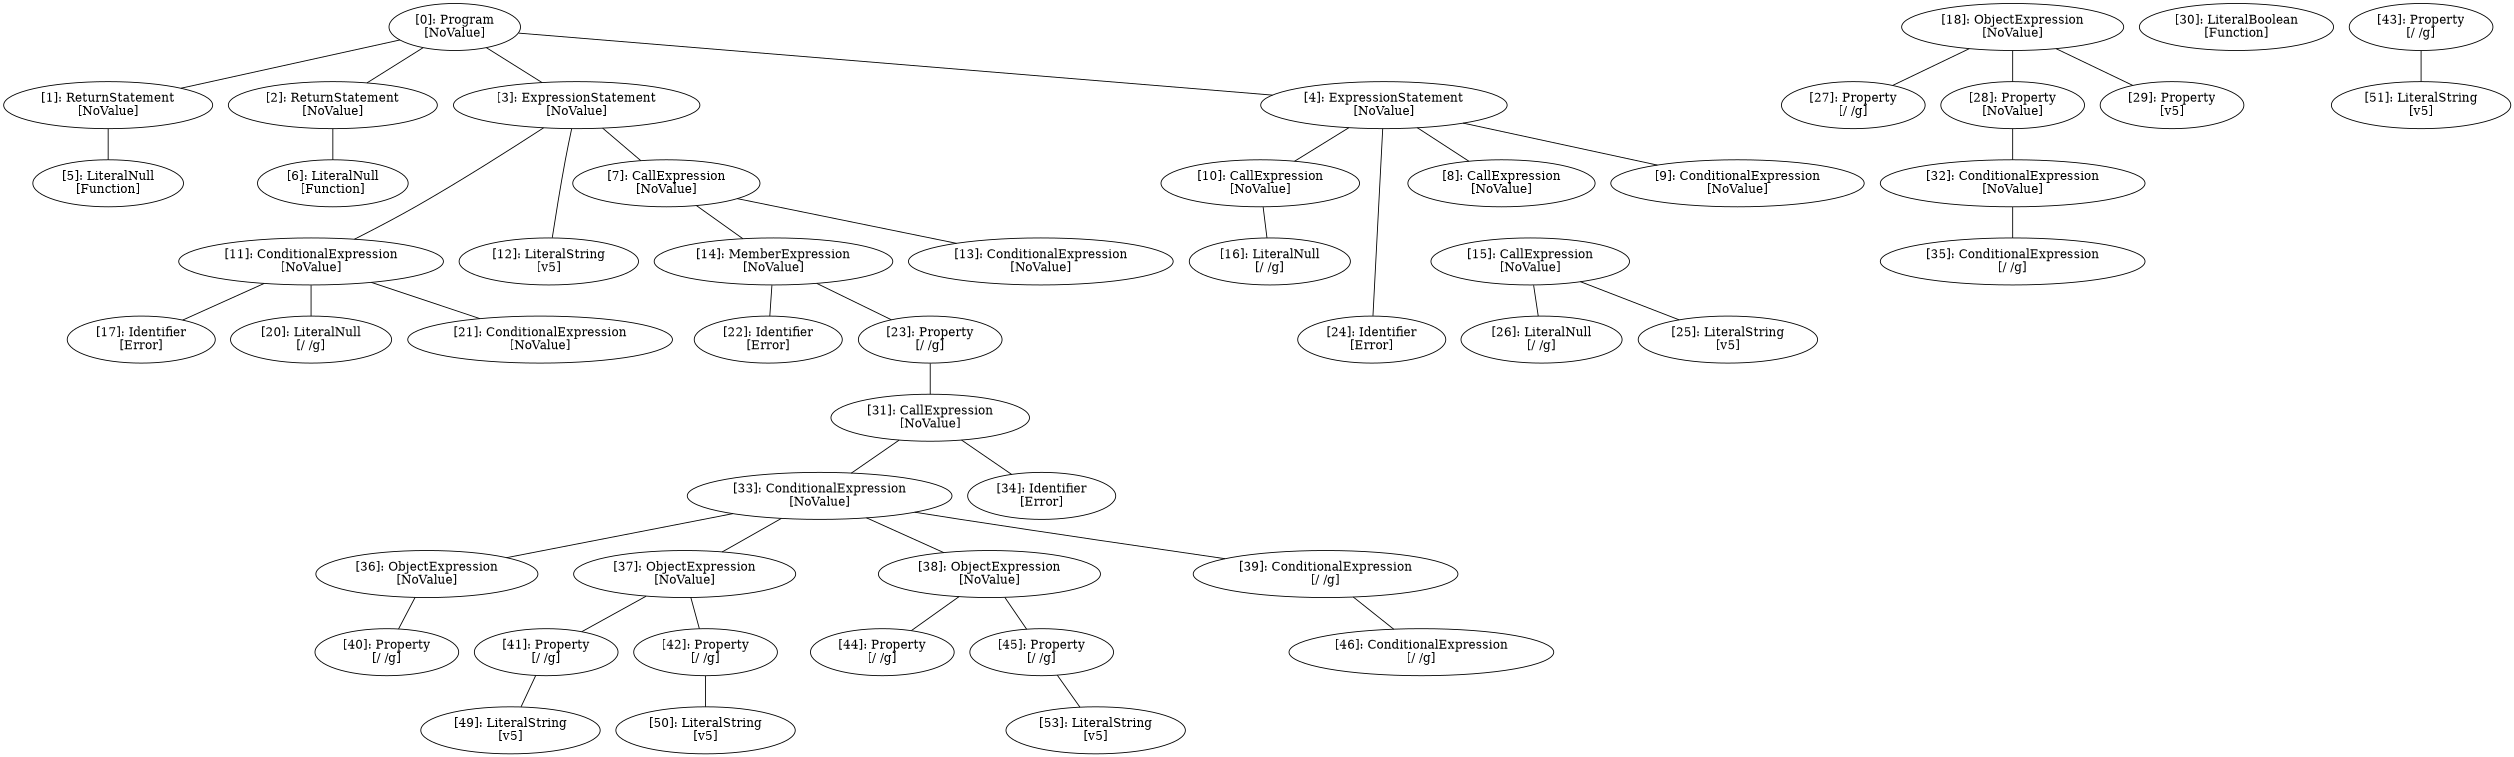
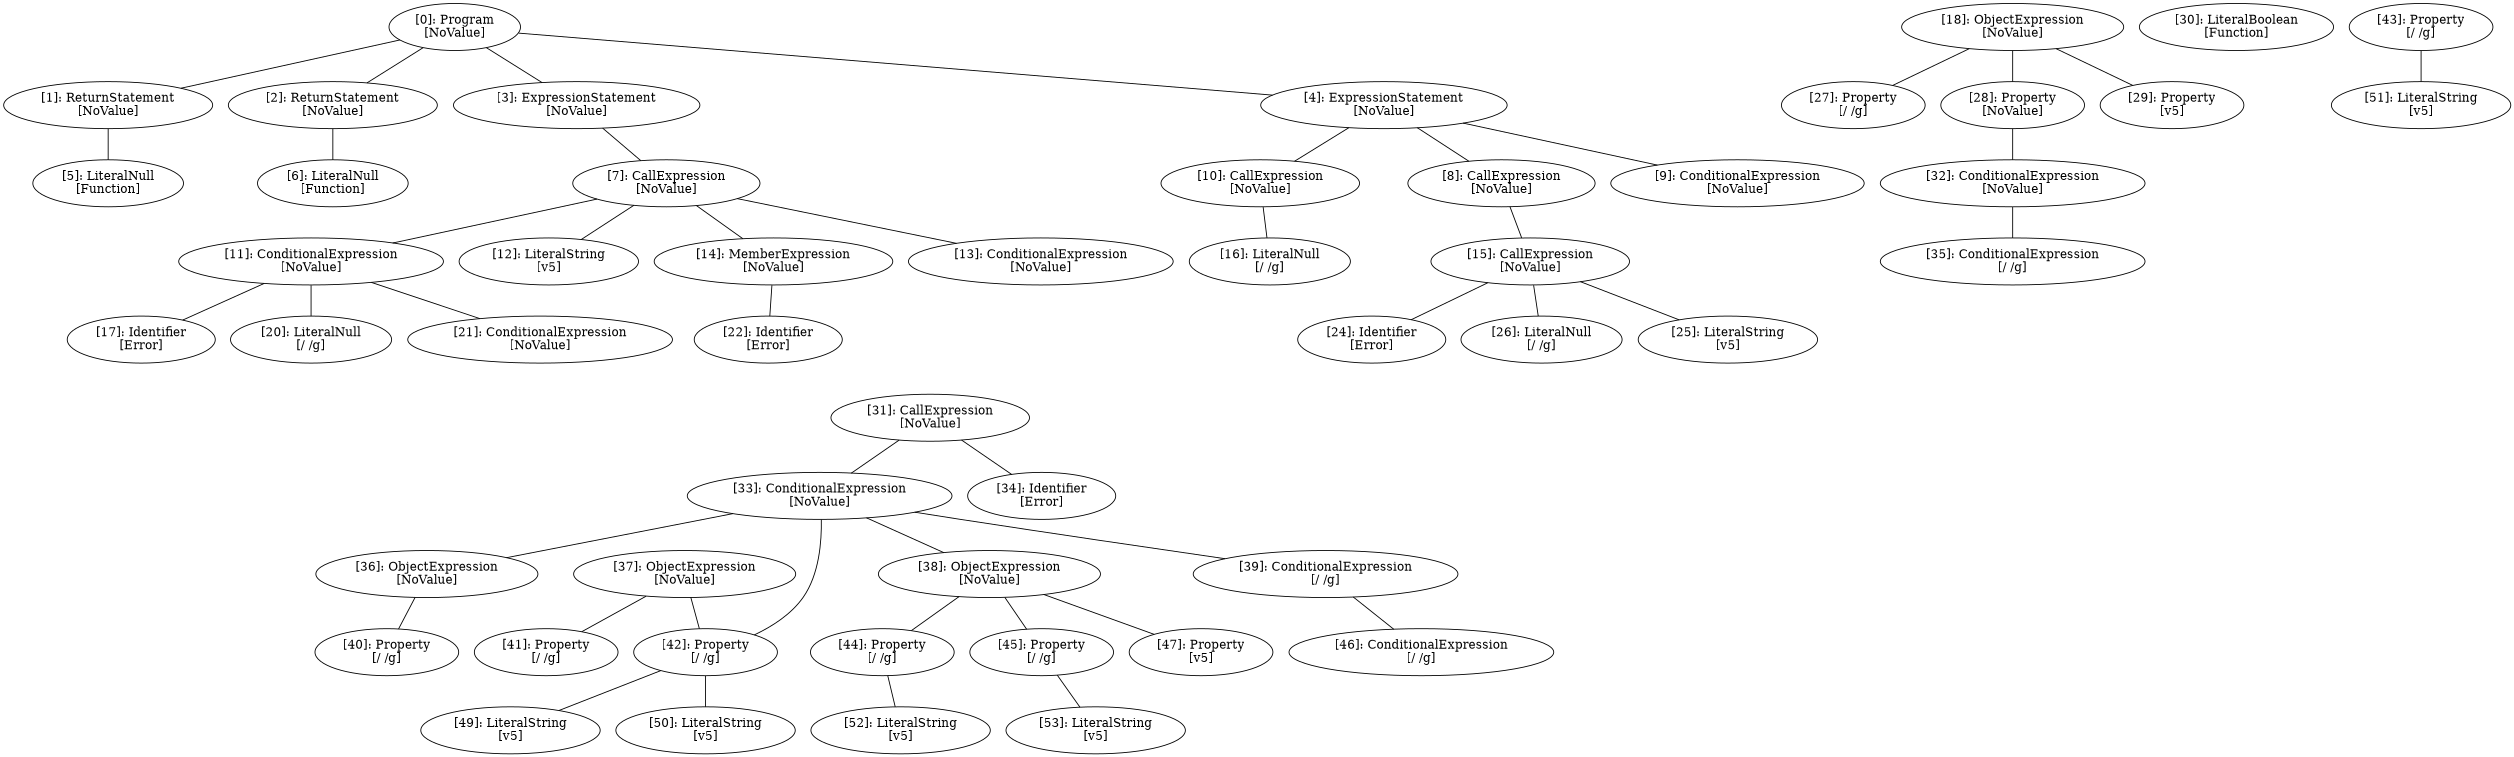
edge "[3]: ExpressionStatement [NoValue]" -- "[12]: LiteralString [v5]": now "[7]: CallExpression [NoValue]" -- "[12]: LiteralString [v5]"
edge "[3]: ExpressionStatement [NoValue]" -- "[11]: ConditionalExpression [NoValue]": now "[7]: CallExpression [NoValue]" -- "[11]: ConditionalExpression [NoValue]"
edge "[4]: ExpressionStatement [NoValue]" -- "[24]: Identifier [Error]": now "[15]: CallExpression [NoValue]" -- "[24]: Identifier [Error]"
edge "[8]: CallExpression [NoValue]" -- "[15]: CallExpression [NoValue]": added
node "[23]: Property [/ /g]": removed
edge "[33]: ConditionalExpression [NoValue]" -- "[37]: ObjectExpression [NoValue]": now "[33]: ConditionalExpression [NoValue]" -- "[42]: Property [/ /g]"
node "[47]: Property [v5]": added
edge "[41]: Property [/ /g]" -- "[49]: LiteralString [v5]": now "[42]: Property [/ /g]" -- "[49]: LiteralString [v5]"
node "[52]: LiteralString [v5]": added
